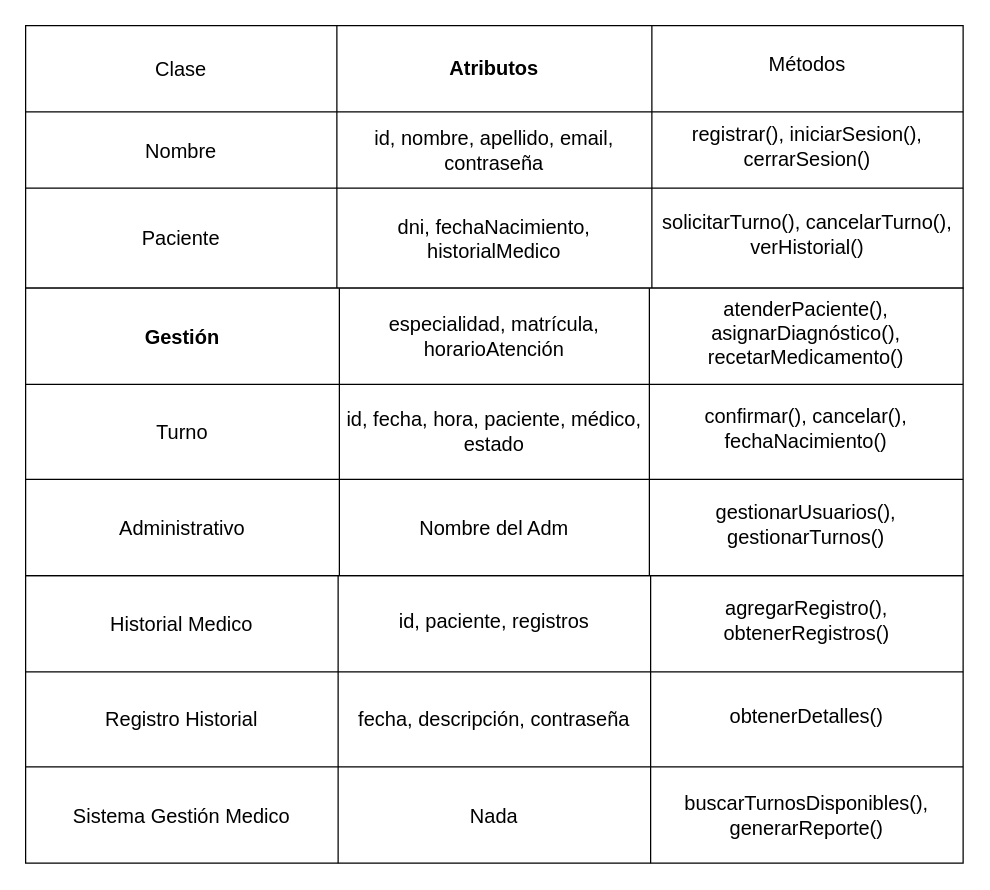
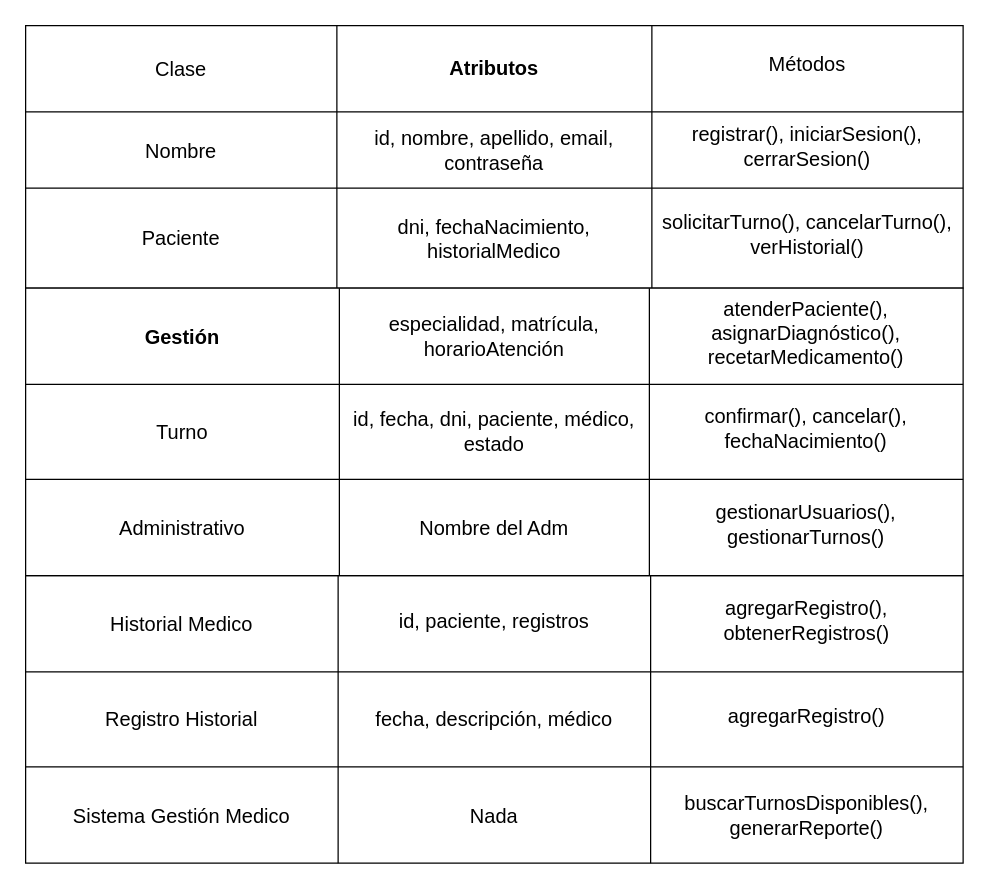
node "id, fecha, hora, paciente, médico, estado": label "id, fecha, hora, paciente, médico, estado" -> "id, fecha, dni, paciente, médico, estado"
node "fecha, descripción, contraseña": label "fecha, descripción, contraseña" -> "fecha, descripción, médico"
node "obtenerDetalles()": label "obtenerDetalles()" -> "agregarRegistro()"
